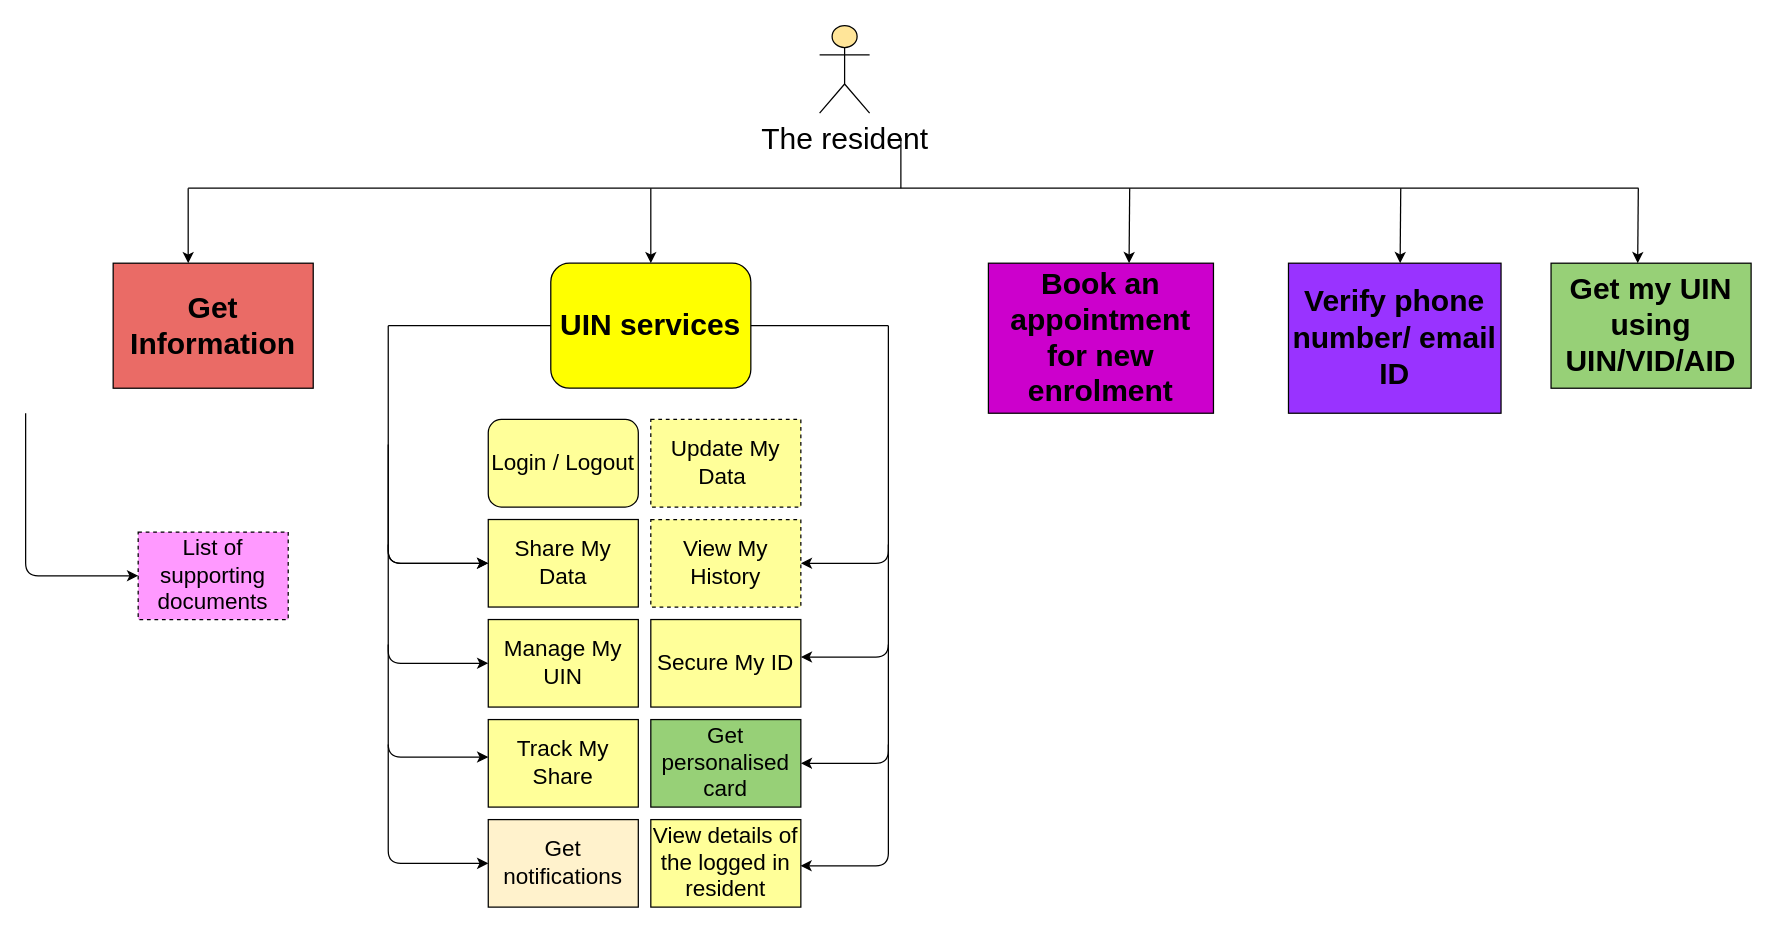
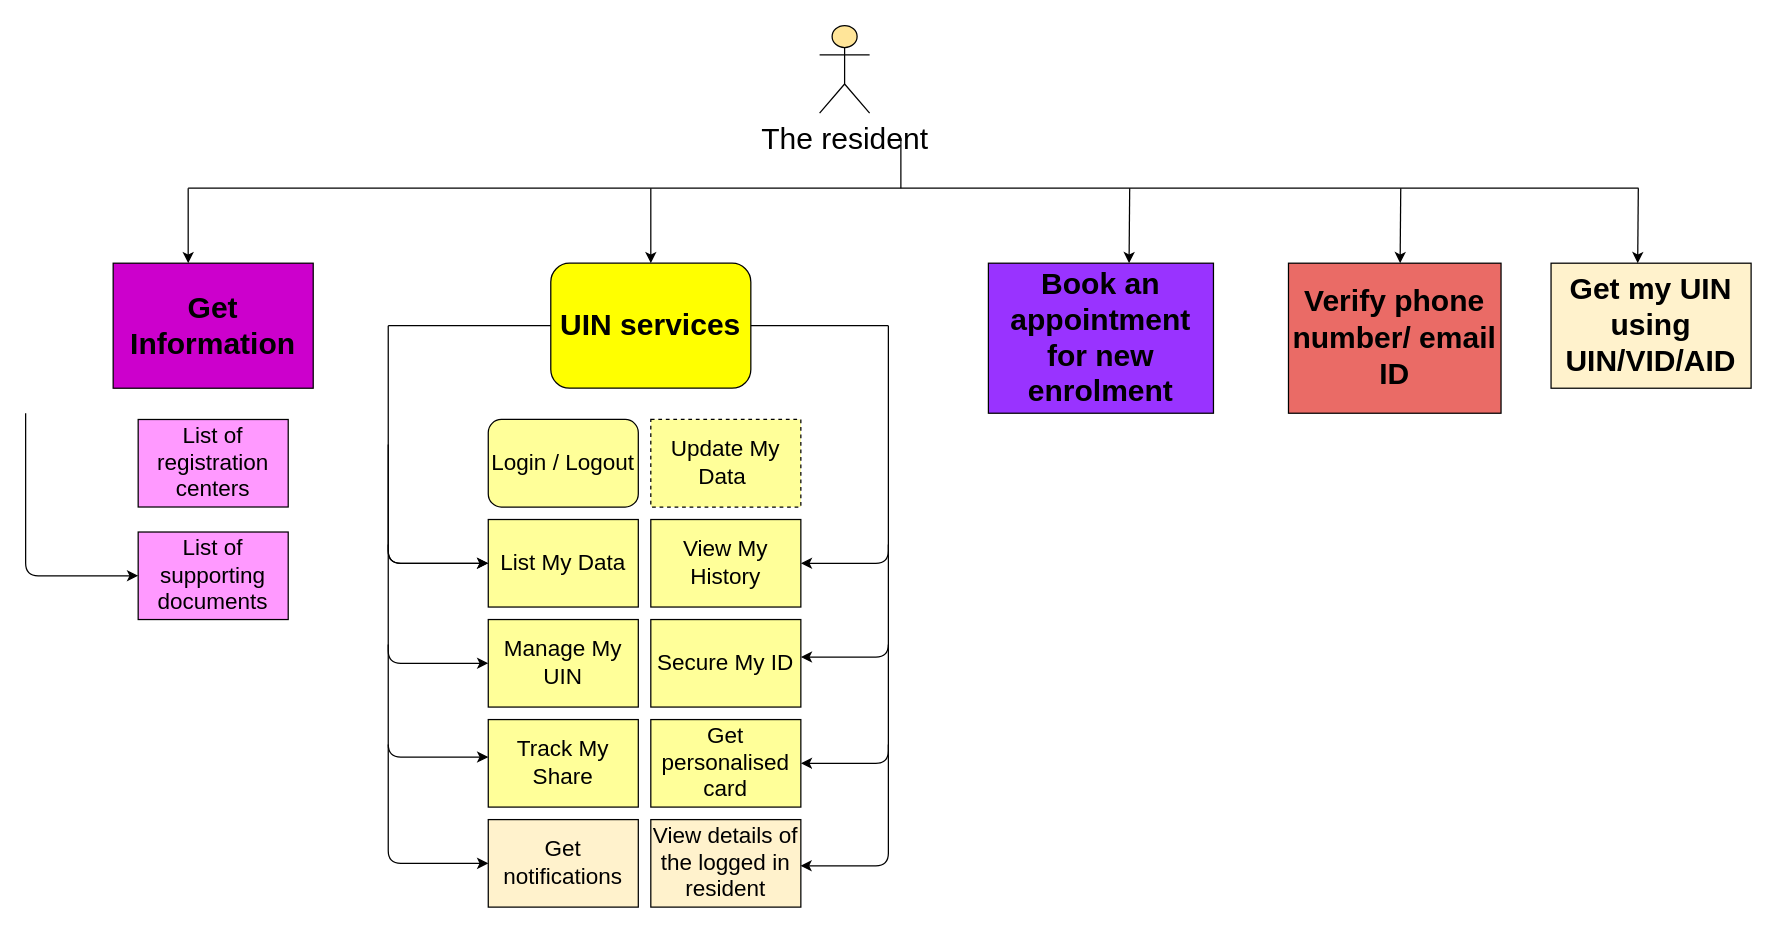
node "Get Information": fillcolor #ea6b66 -> #cc00cc
node "Get my UIN using UIN/VID/AID": fillcolor #97d077 -> #fff2cc
node "Book an appointment for new enrolment": fillcolor #cc00cc -> #9933ff
node "Verify phone number/ email ID": fillcolor #9933ff -> #ea6b66
node "List of registration centers": added
node "Share My Data": label "Share My Data" -> "List My Data"
node "View My History": style dashed -> solid
node "List of supporting documents": style dashed -> solid
node "Get personalised card": fillcolor #97d077 -> #ffff99
node "View details of the logged in resident": fillcolor #ffff99 -> #fff2cc
